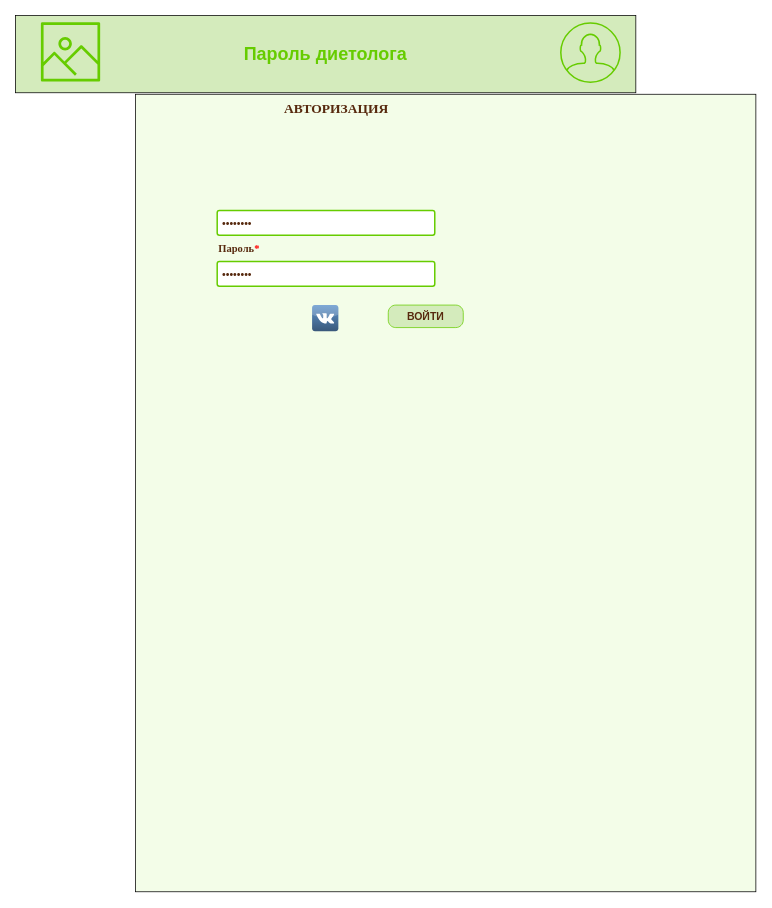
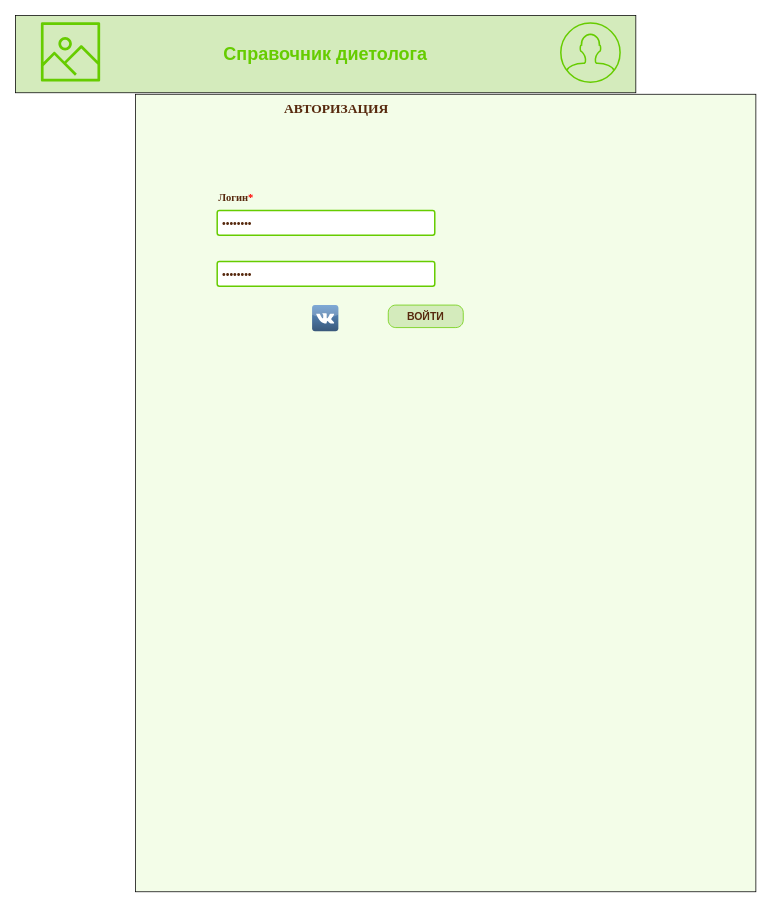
node "Пароль диетолога": label "Пароль диетолога" -> "Справочник диетолога"
node "Логин*": added
node "Пароль*": removed
